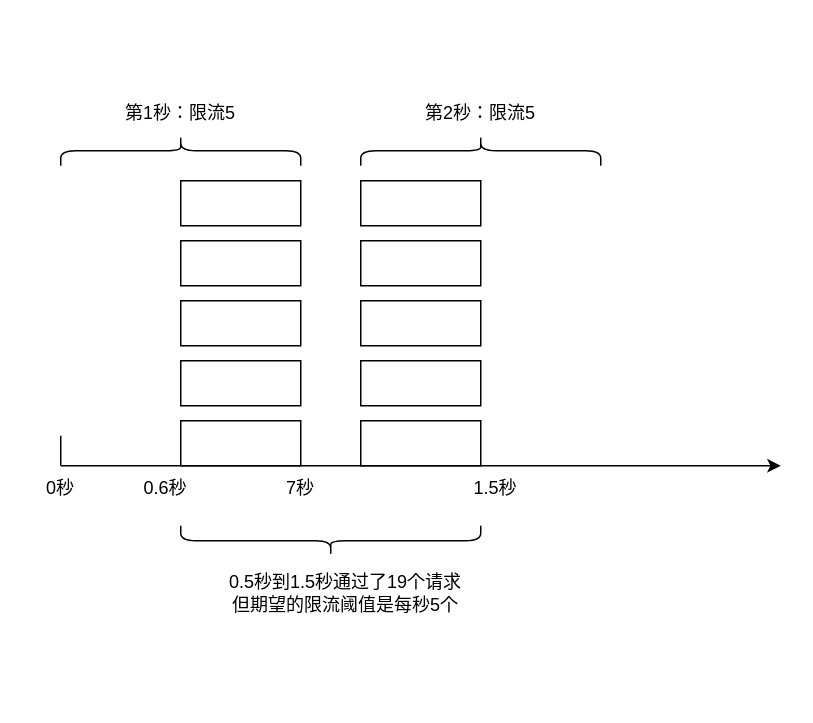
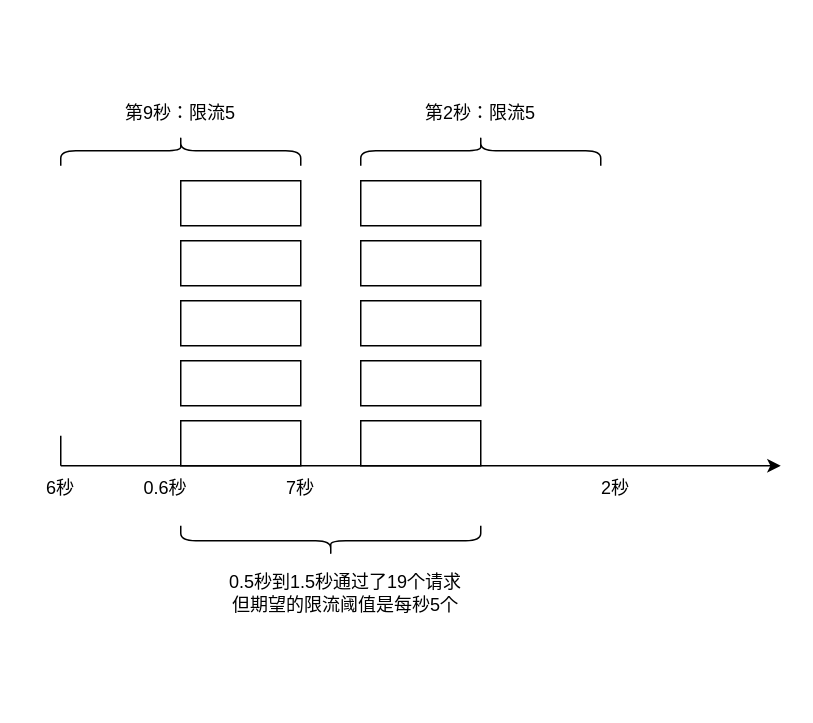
node "第1秒：限流5": label "第1秒：限流5" -> "第9秒：限流5"
node "0秒": label "0秒" -> "6秒"
node "1.5秒": removed
node "2秒": added
